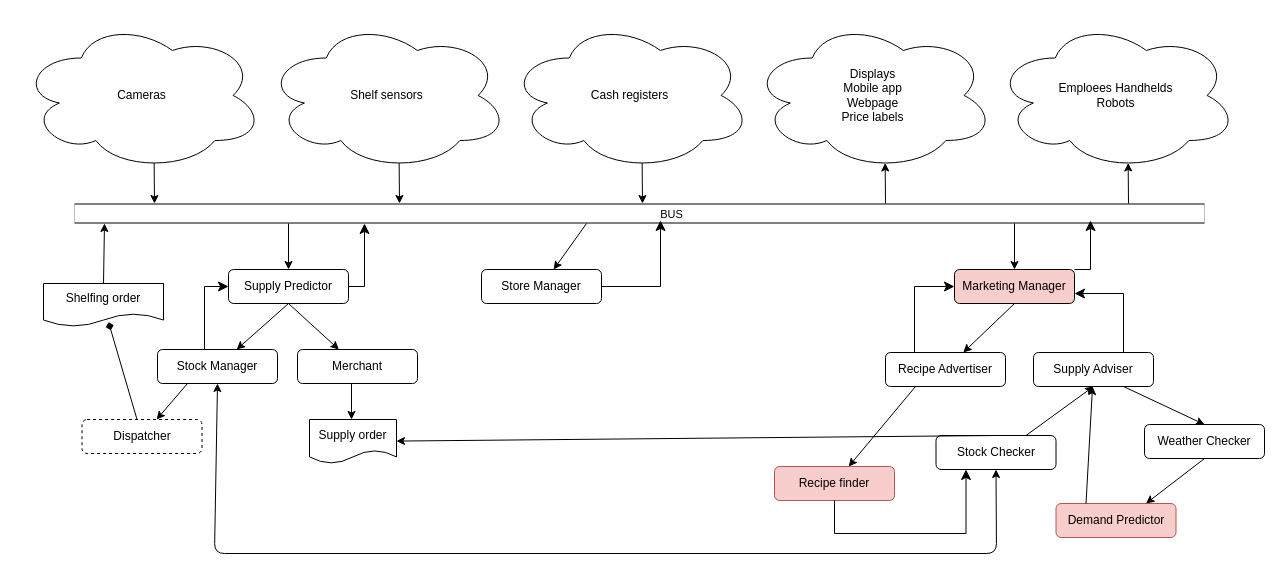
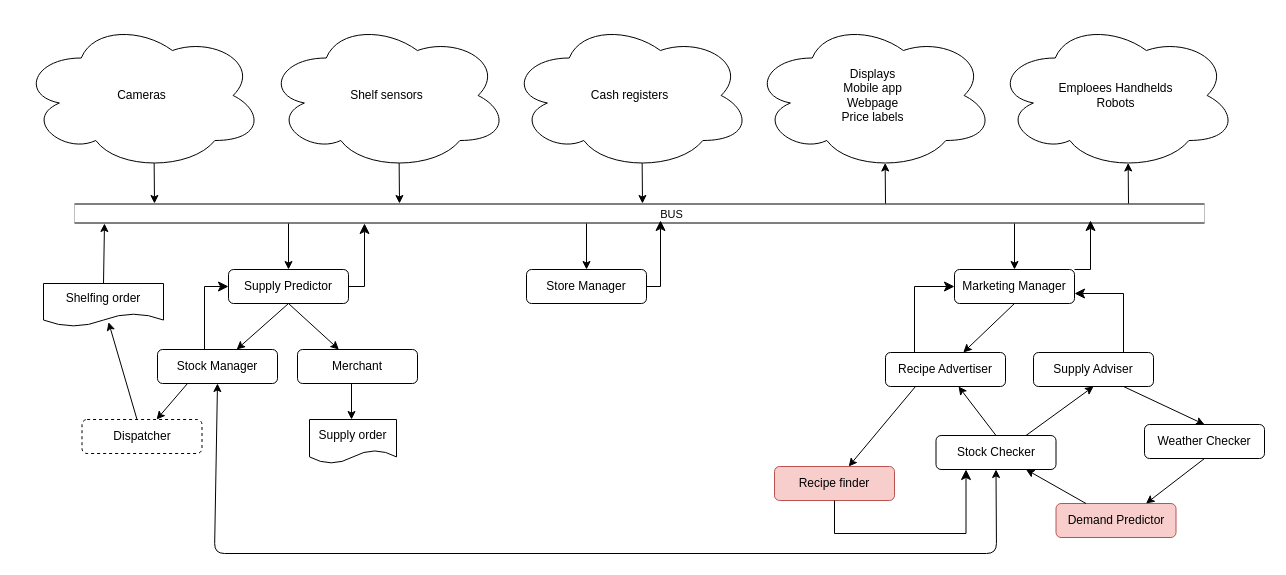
node "Store Manager": moved (542, 287) -> (587, 287)
node "Marketing Manager": fillcolor #f8cecc -> #ffffff
edge "Dispatcher" -> "Shelfing order": arrowhead diamond -> classic
edge "Stock Checker" -> "Supply order": now "Stock Checker" -> "Recipe Advertiser"
edge "Demand Predictor" -> "Supply Adviser": now "Demand Predictor" -> "Stock Checker"
